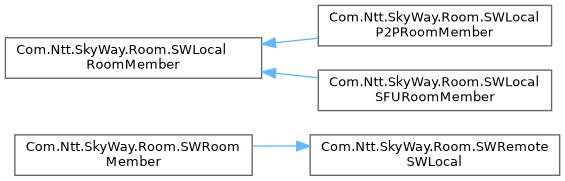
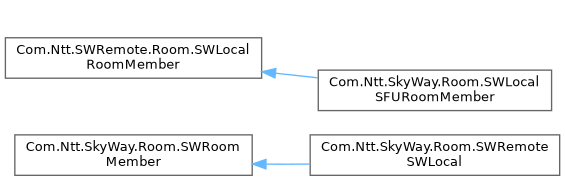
node "Com.Ntt.SkyWay.Room.SWLocal P2PRoomMember": removed
node "Com.Ntt.SkyWay.Room.SWLocal RoomMember": label "Com.Ntt.SkyWay.Room.SWLocal RoomMember" -> "Com.Ntt.SWRemote.Room.SWLocal RoomMember"
edge "Com.Ntt.SkyWay.Room.SWRoom Member" -> "Com.Ntt.SkyWay.Room.SWRemote SWLocal": reversed
